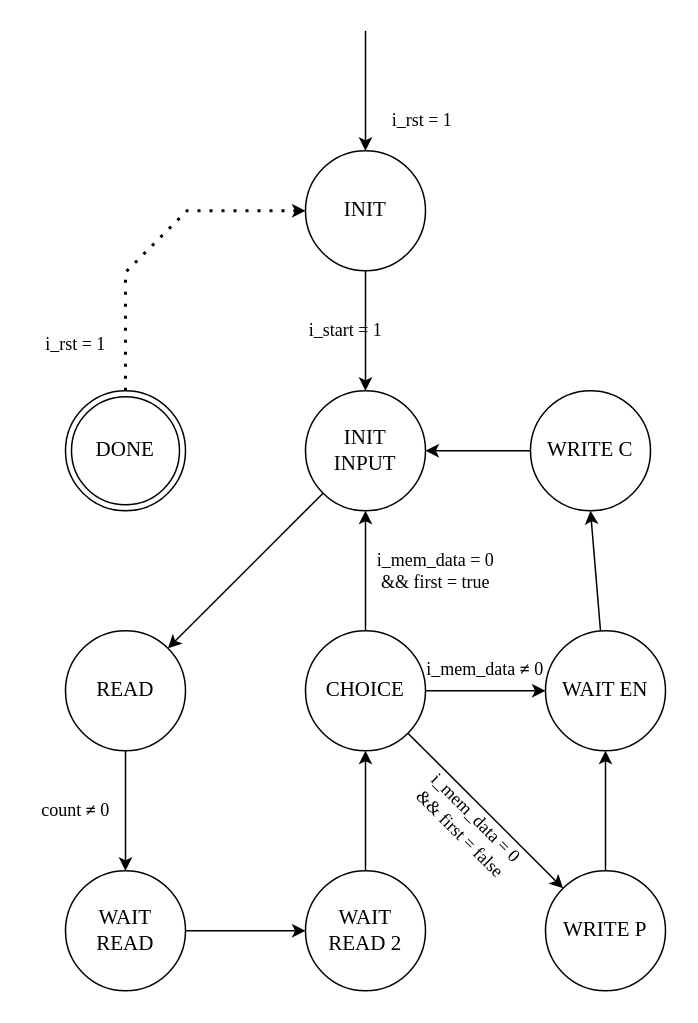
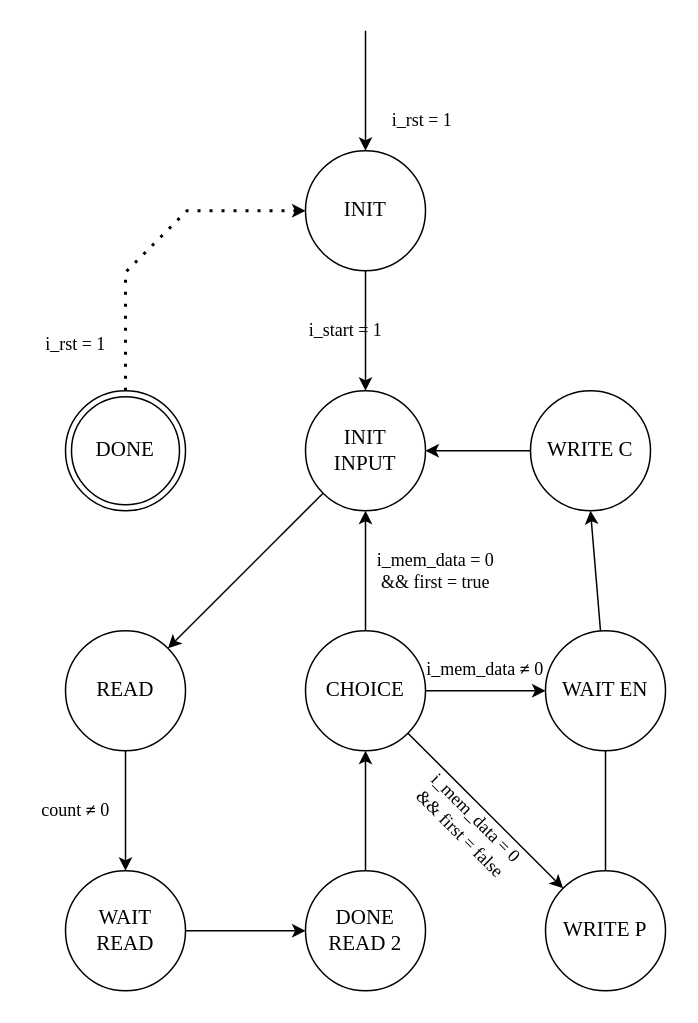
edge "WRITE P" -> "WAIT EN": arrowhead classic -> none
node "WAIT READ 2": label "WAIT READ 2" -> "DONE READ 2"
